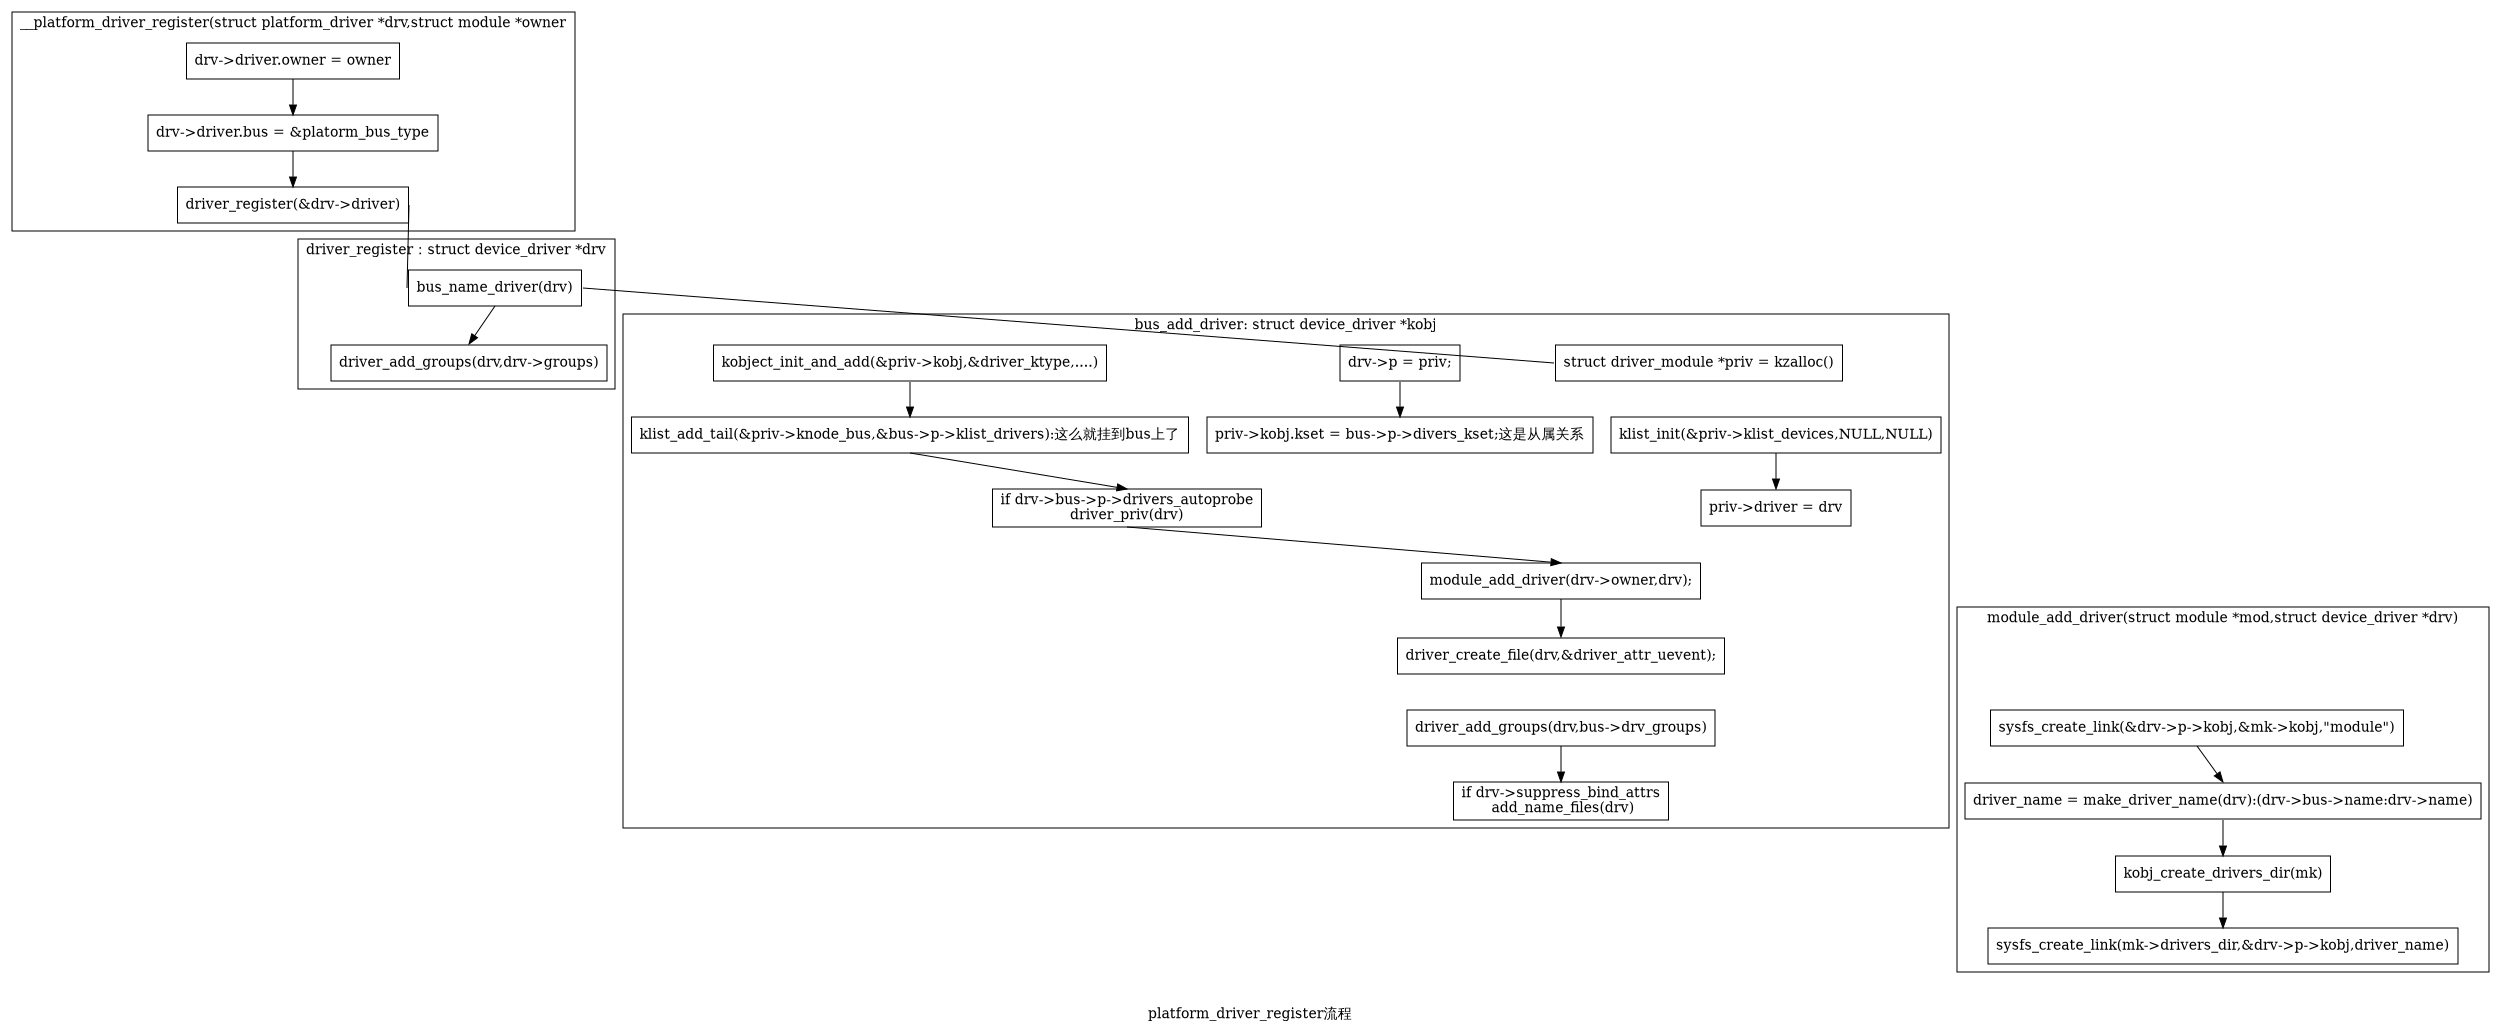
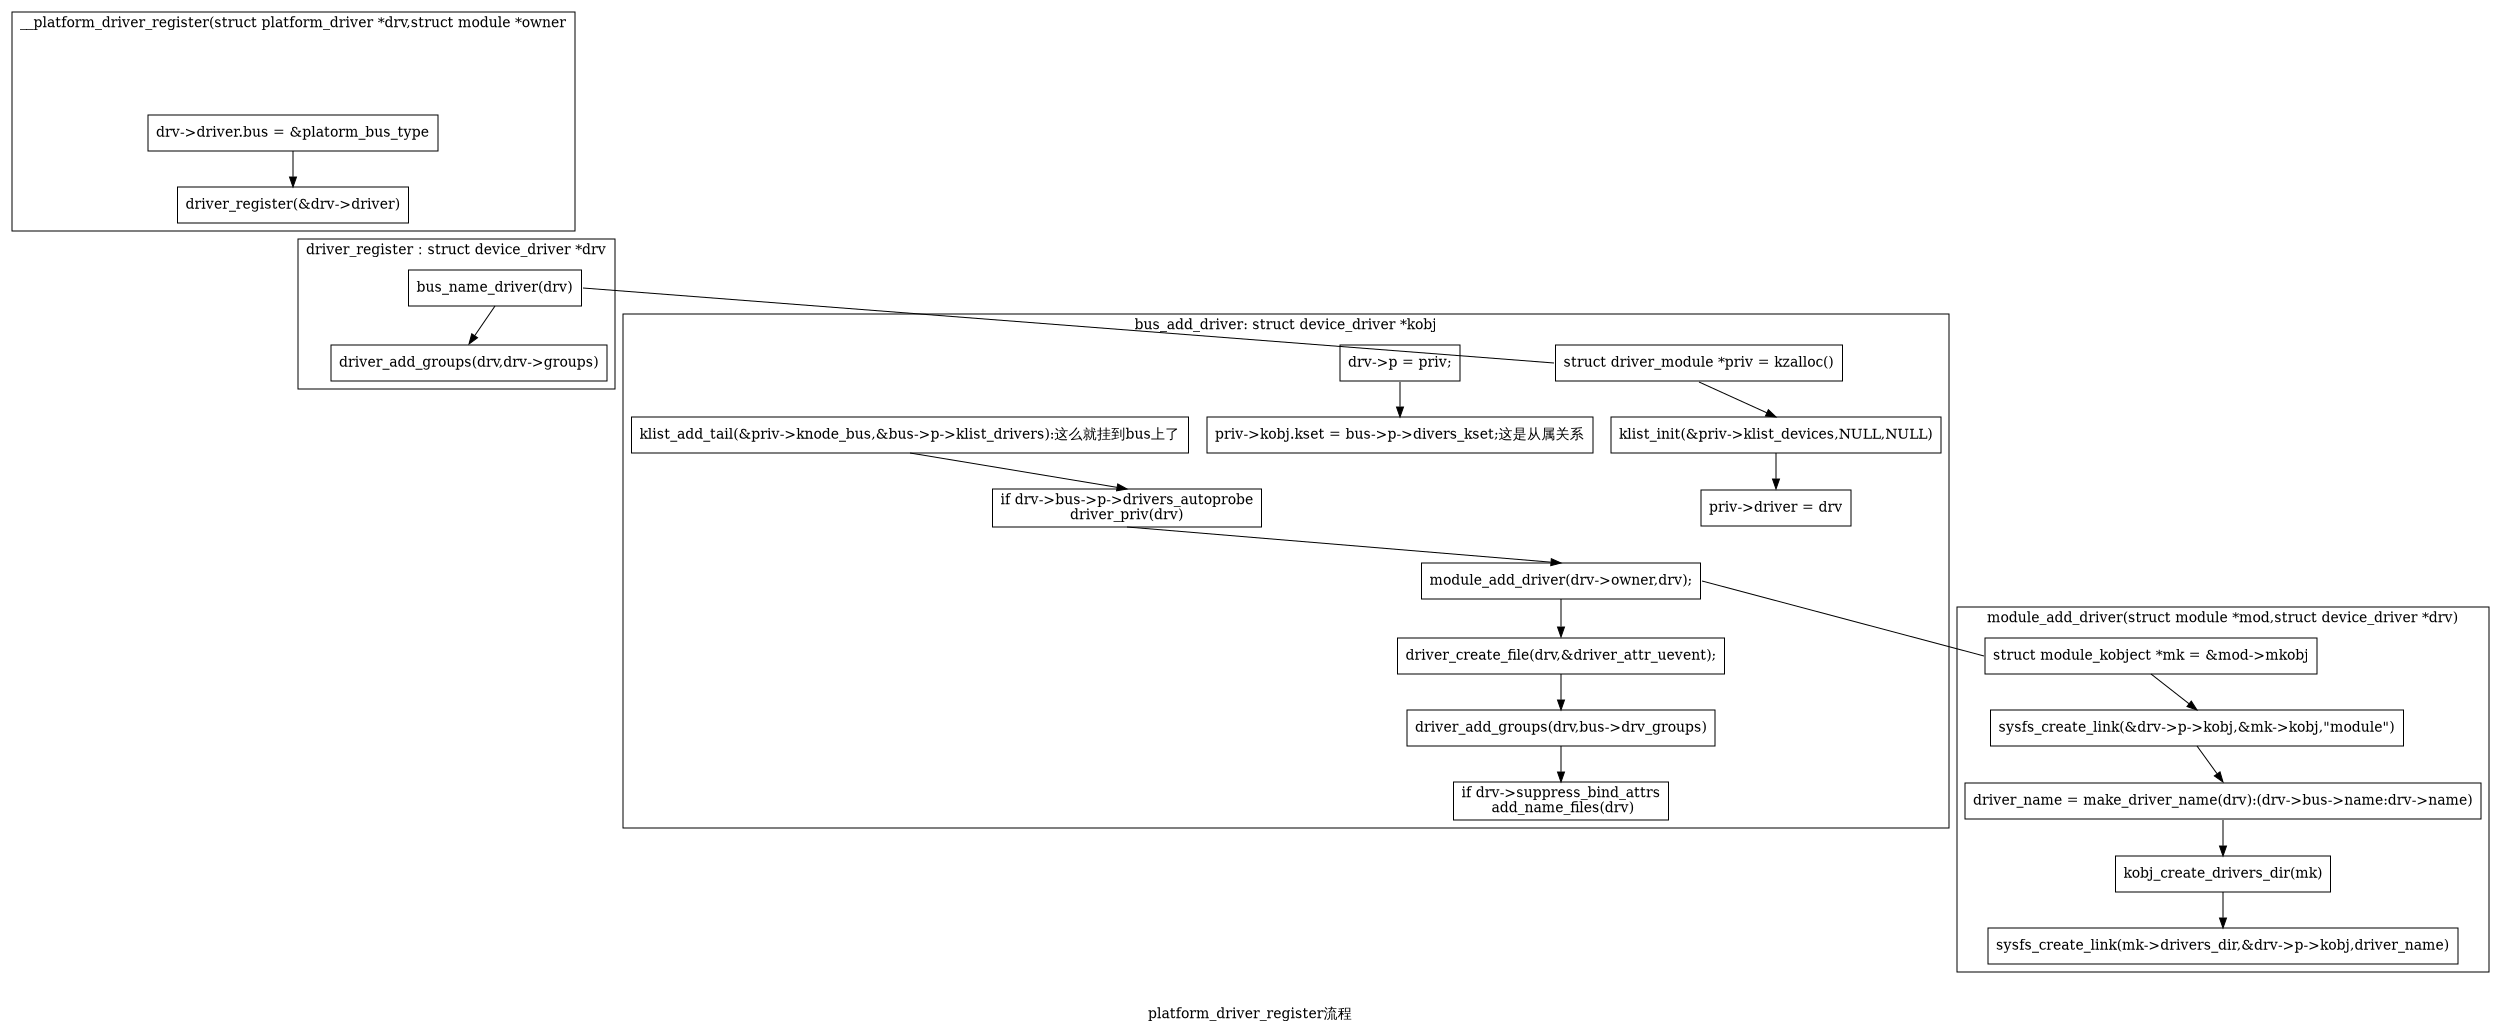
node "drv->driver.owner = owner": removed
edge "driver_register(&drv->driver)" -- "bus_name_driver(drv)": removed
node "kobject_init_and_add(&priv->kobj,&driver_ktype,....)": removed
edge "struct driver_module *priv = kzalloc()" -> "klist_init(&priv->klist_devices,NULL,NULL)": added
node "struct module_kobject *mk = &mod->mkobj": added
edge "driver_create_file(drv,&driver_attr_uevent);" -> "driver_add_groups(drv,bus->drv_groups)": added
